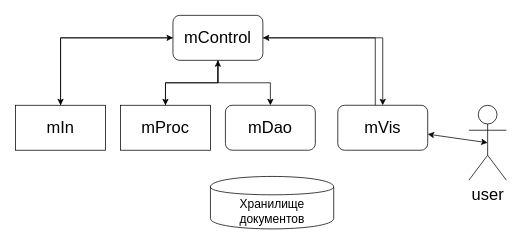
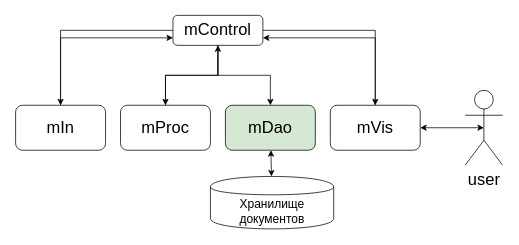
node "mControl": size 90x45 -> 90x30
node "mIn": shape rectangle -> rounded rectangle
node "mProc": shape rectangle -> rounded rectangle
node "mDao": fillcolor #ffffff -> #d5e8d4
node "mVis": moved (383, 128) -> (375, 128)
node "user": moved (488, 143) -> (484, 128)
edge "mDao" -- "Хранилище документов": added
